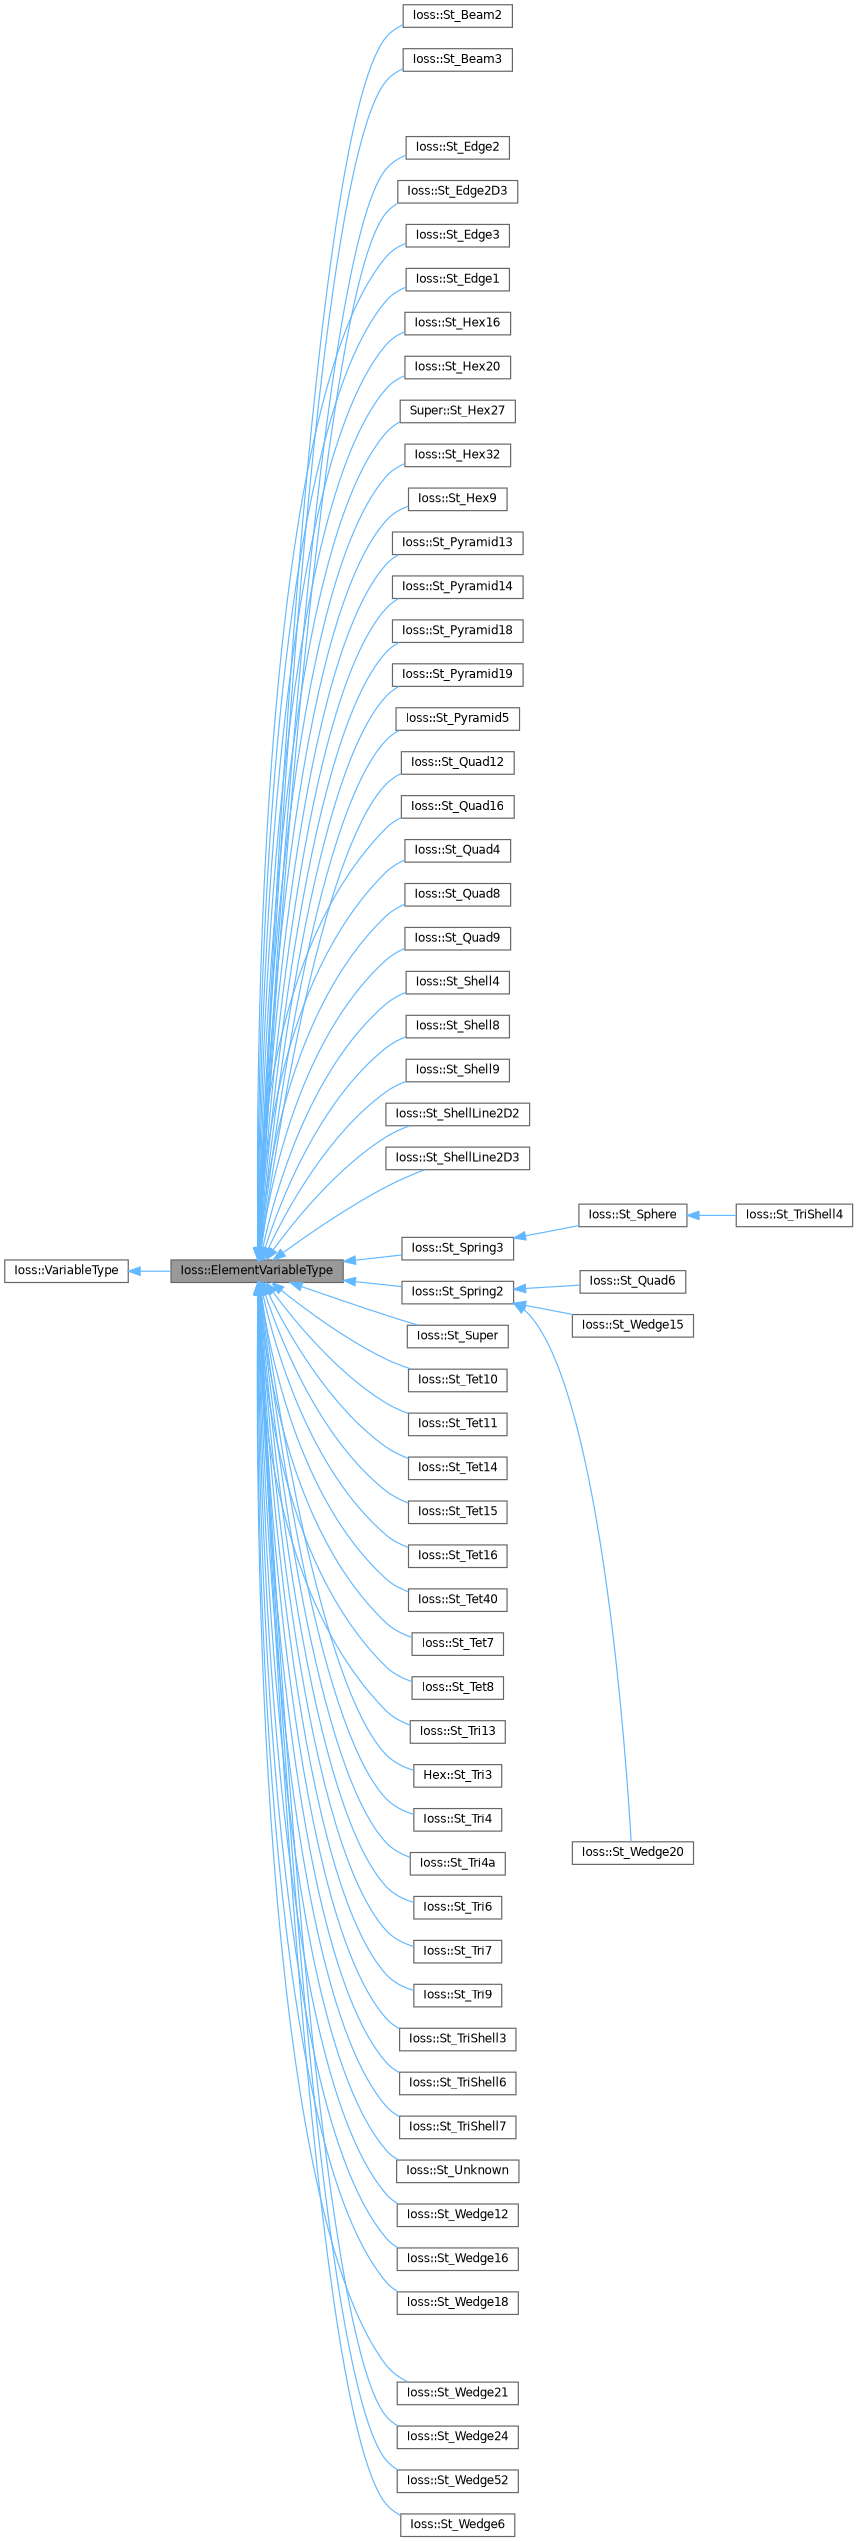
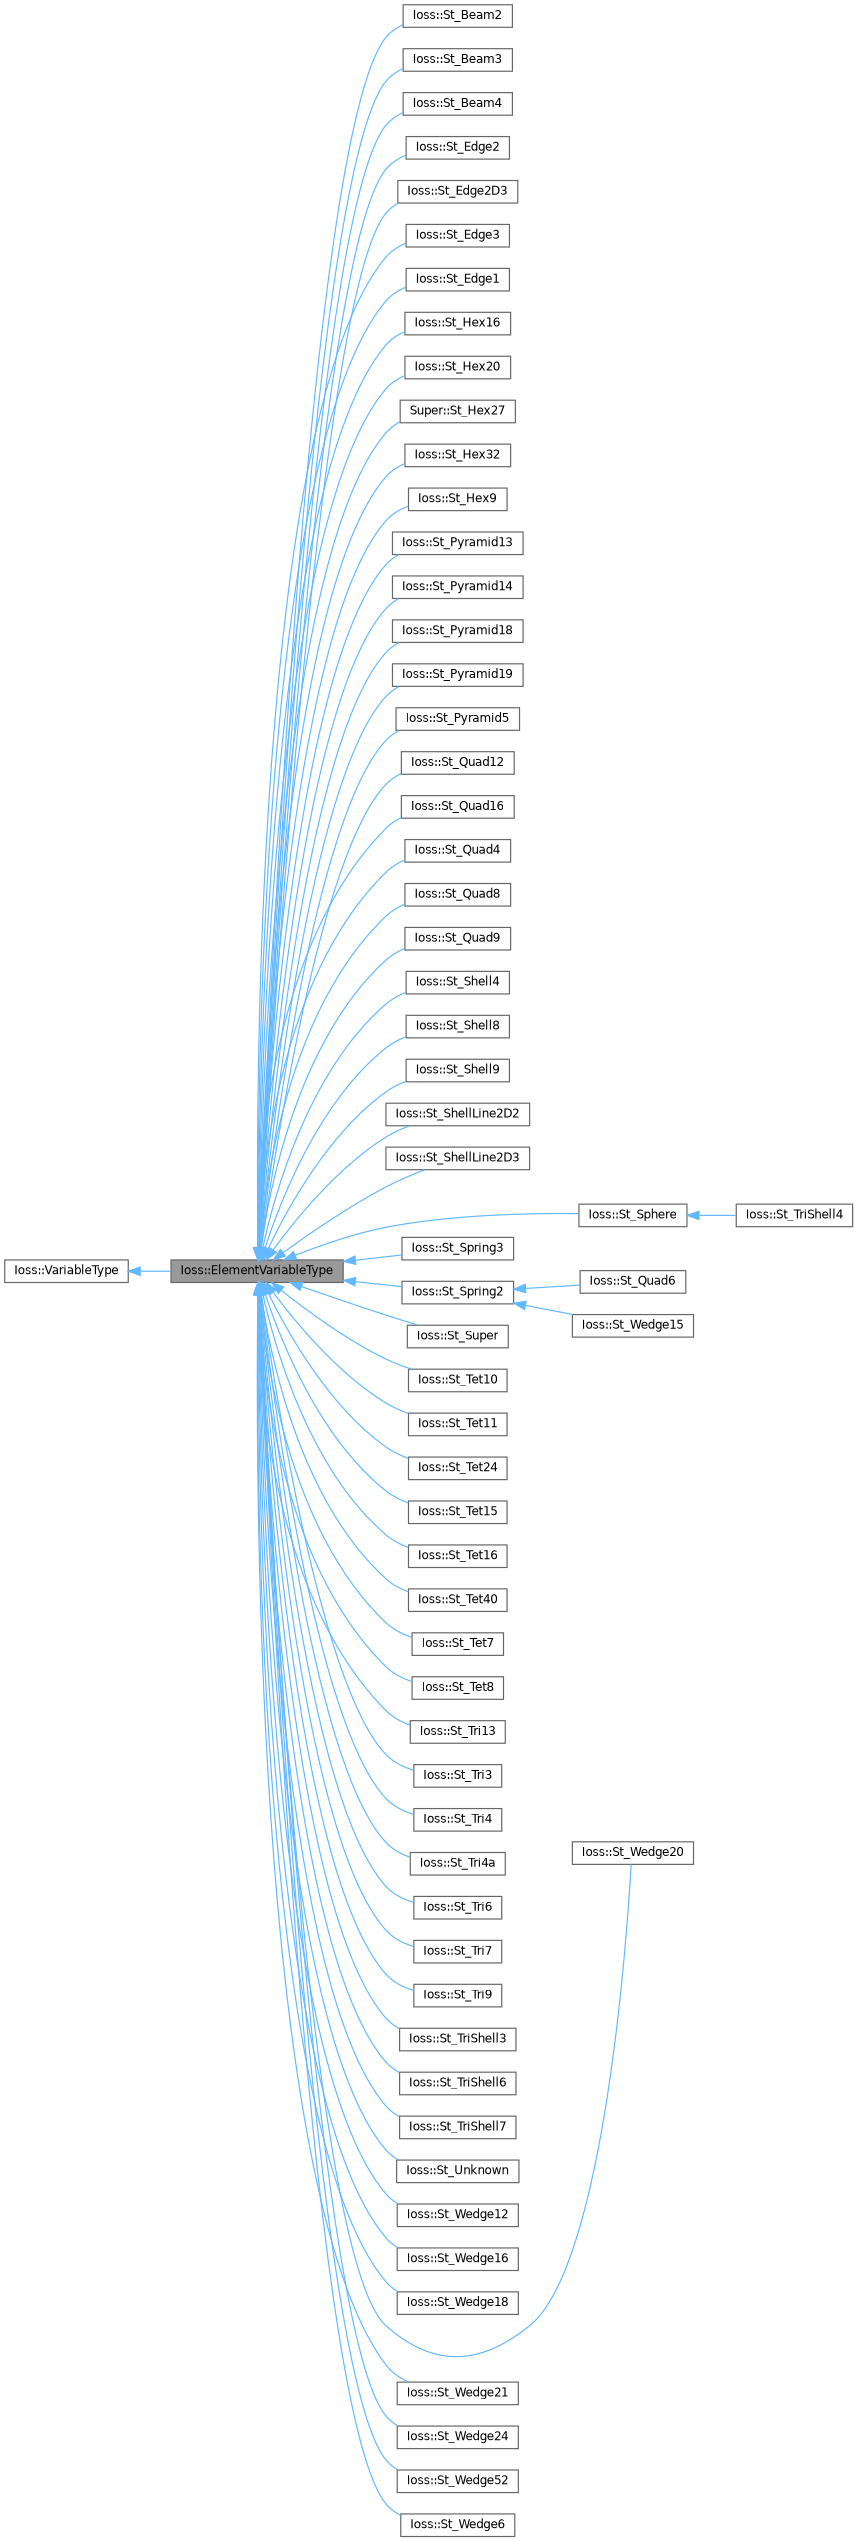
node "Ioss::St_Beam4": added
edge "Ioss::St_Sphere" -> "Ioss::St_Spring3": now "Ioss::St_Sphere" -> "Ioss::ElementVariableType"
node "Ioss::St_Tet14": label "Ioss::St_Tet14" -> "Ioss::St_Tet24"
edge "Ioss::St_Wedge20" -> "Ioss::St_Spring2": now "Ioss::St_Wedge20" -> "Ioss::ElementVariableType"
node "Hex::St_Tri3": label "Hex::St_Tri3" -> "Ioss::St_Tri3"
